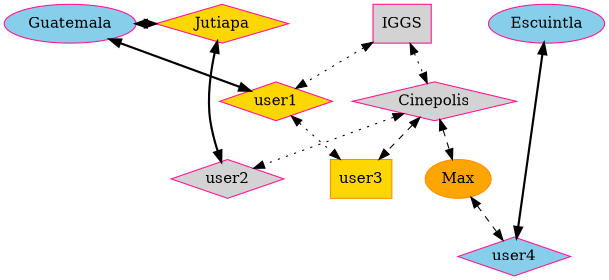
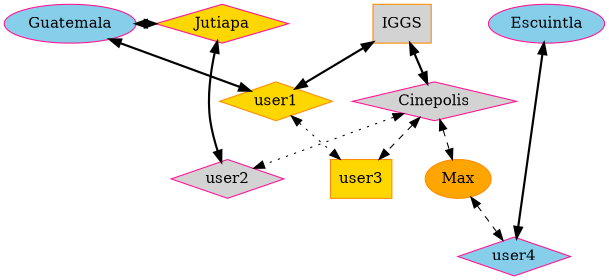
node "IGGS": color deeppink -> darkorange
edge "IGGS" -- "Cinepolis": style dotted -> bold
edge "IGGS" -- "user1": style dotted -> bold
node "user1": color deeppink -> darkorange
